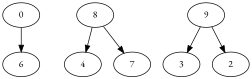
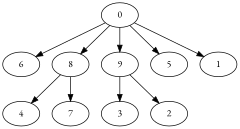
edge "0" -> "9": added
edge "0" -> "8": added
node "5": added
node "1": added
